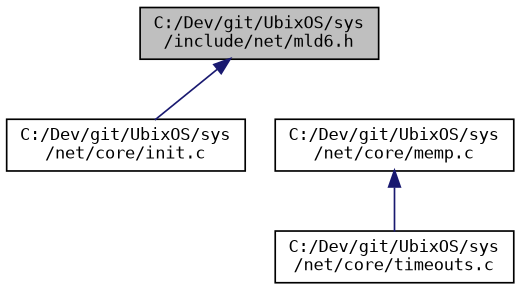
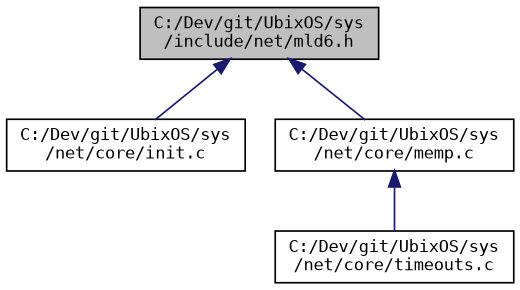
edge "C:/Dev/git/UbixOS/sys /net/core/memp.c" -> "C:/Dev/git/UbixOS/sys /include/net/mld6.h": added
